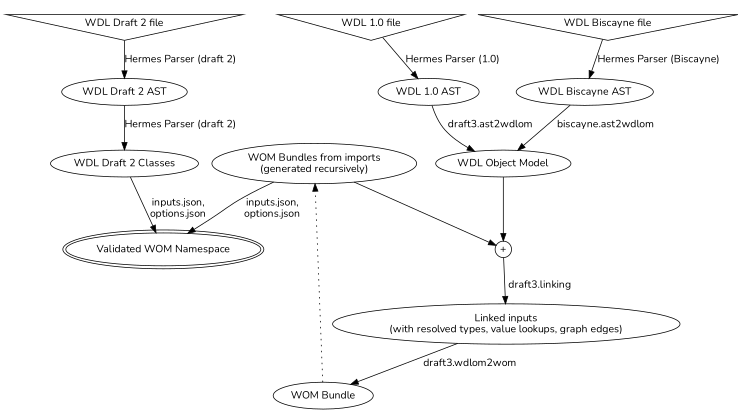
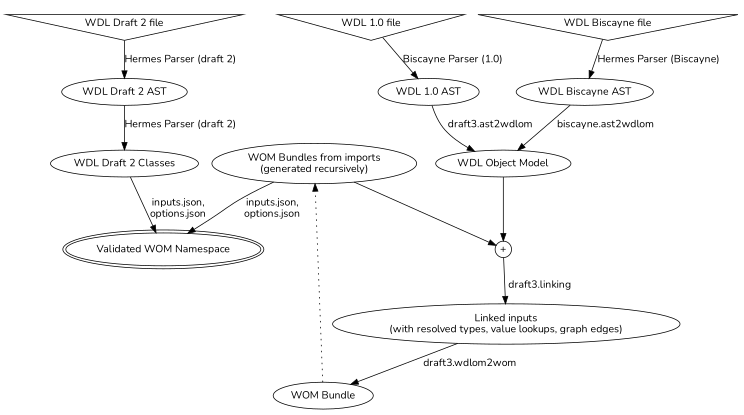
edge "WDL 1.0 file" -> "WDL 1.0 AST": label "Hermes Parser (1.0)" -> "Biscayne Parser (1.0)"
